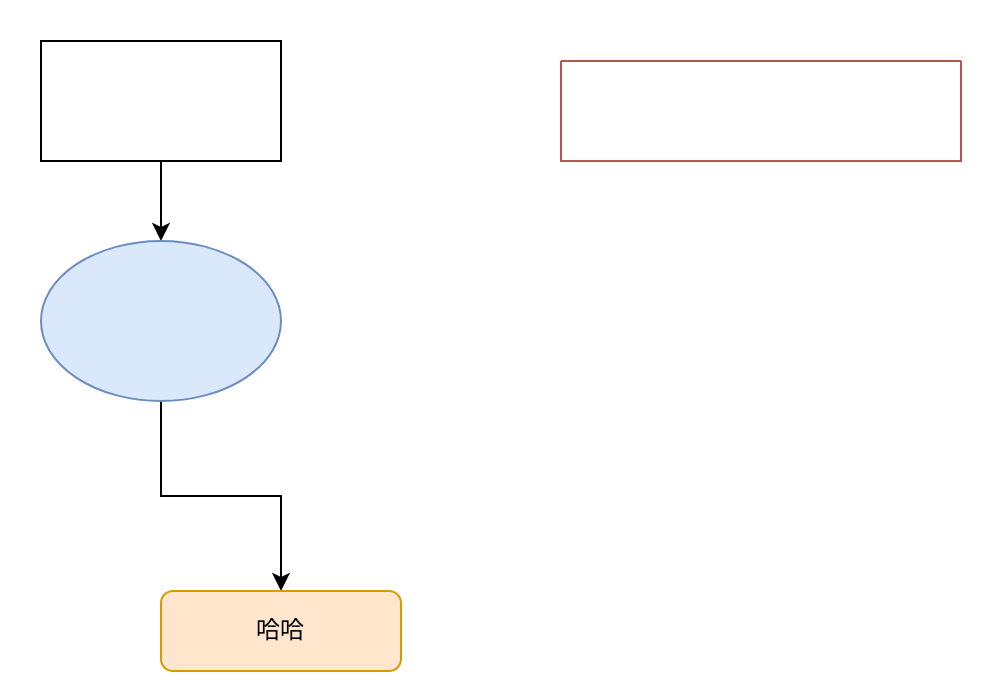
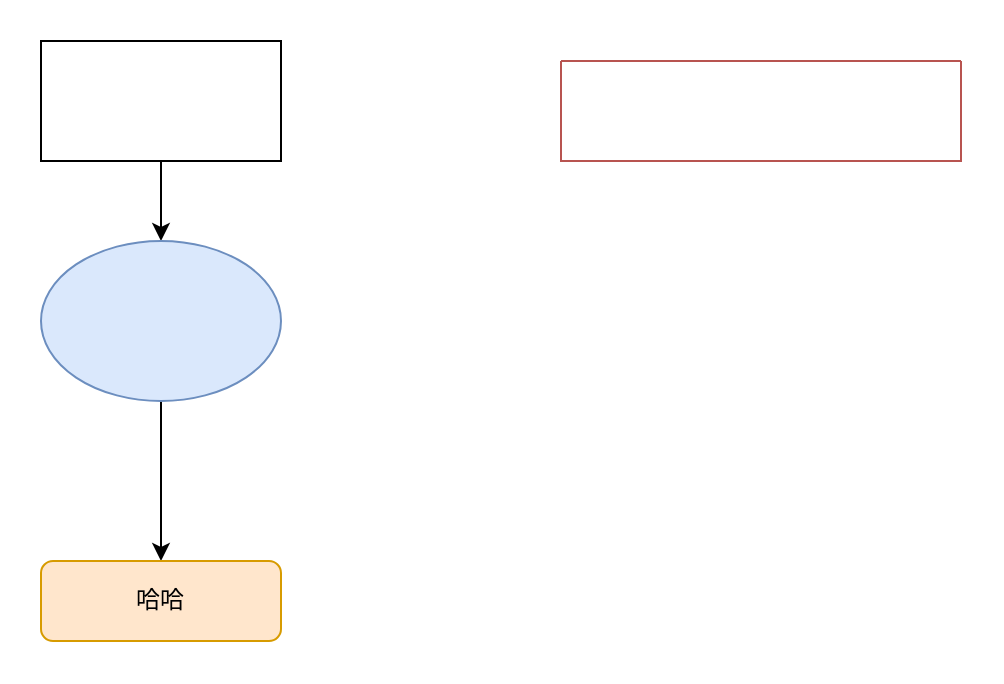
node "哈哈": moved (281, 631) -> (161, 601)
